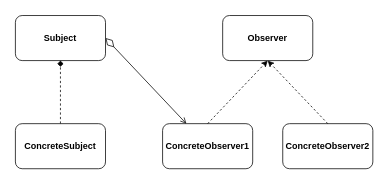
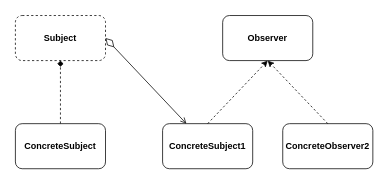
node "Subject": style solid -> dashed
node "ConcreteObserver1": label "ConcreteObserver1" -> "ConcreteSubject1"
